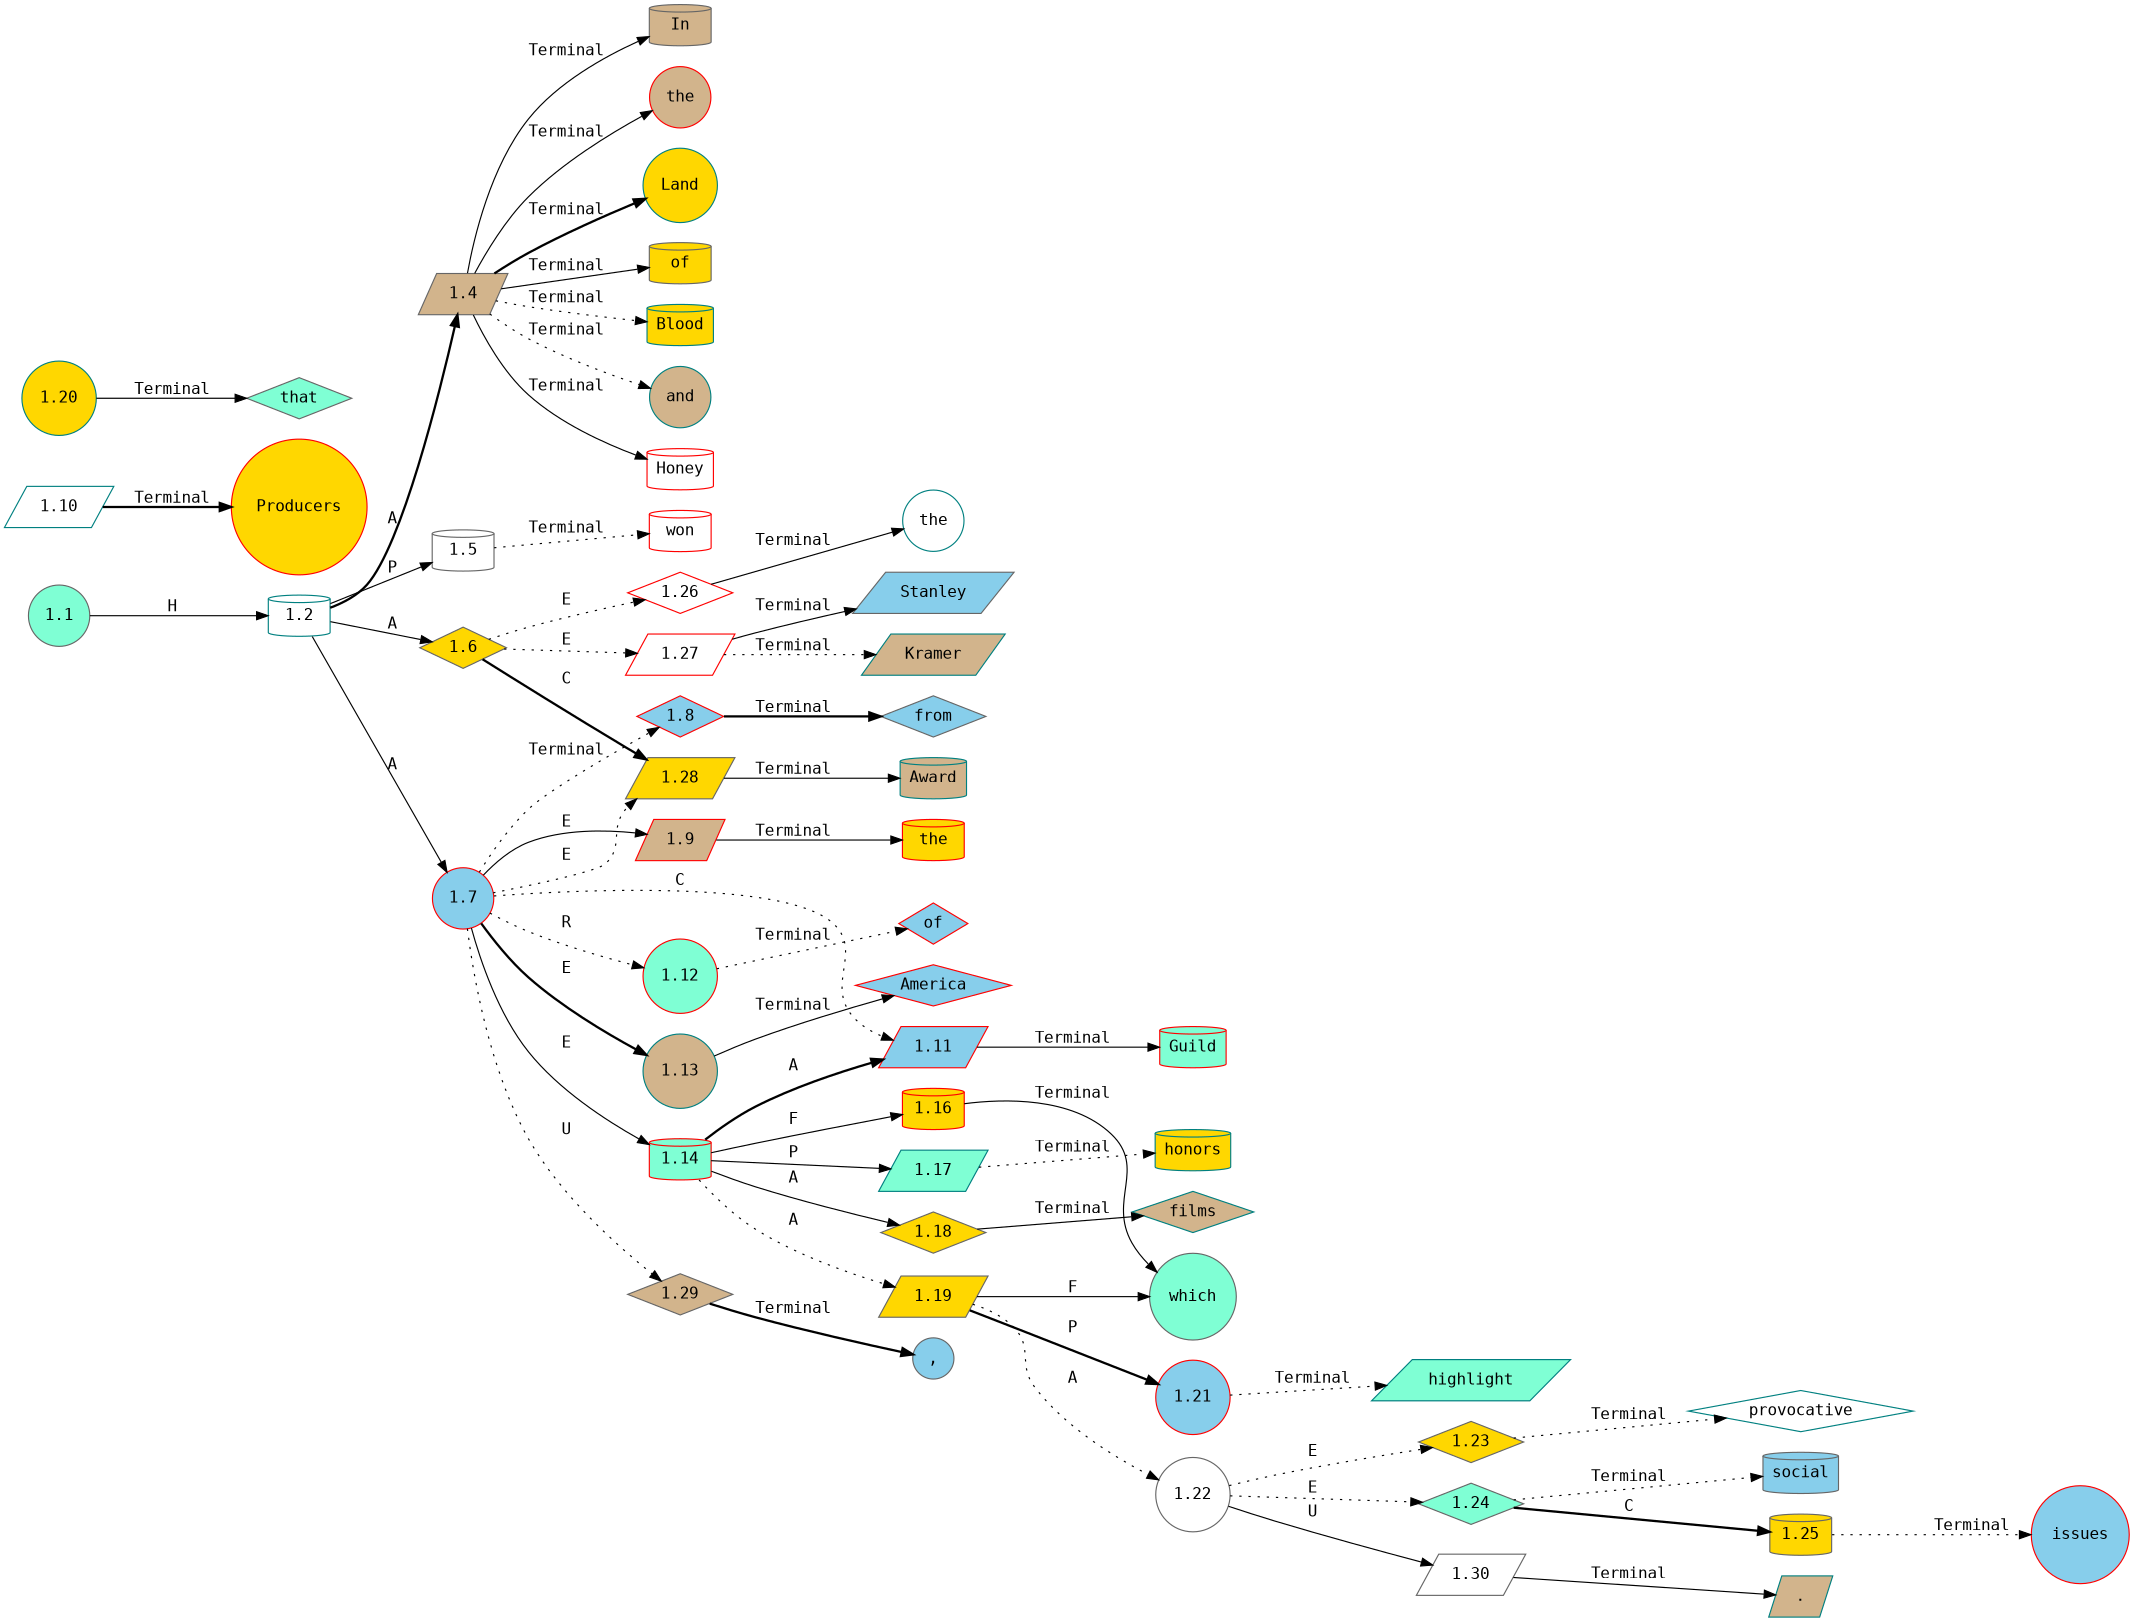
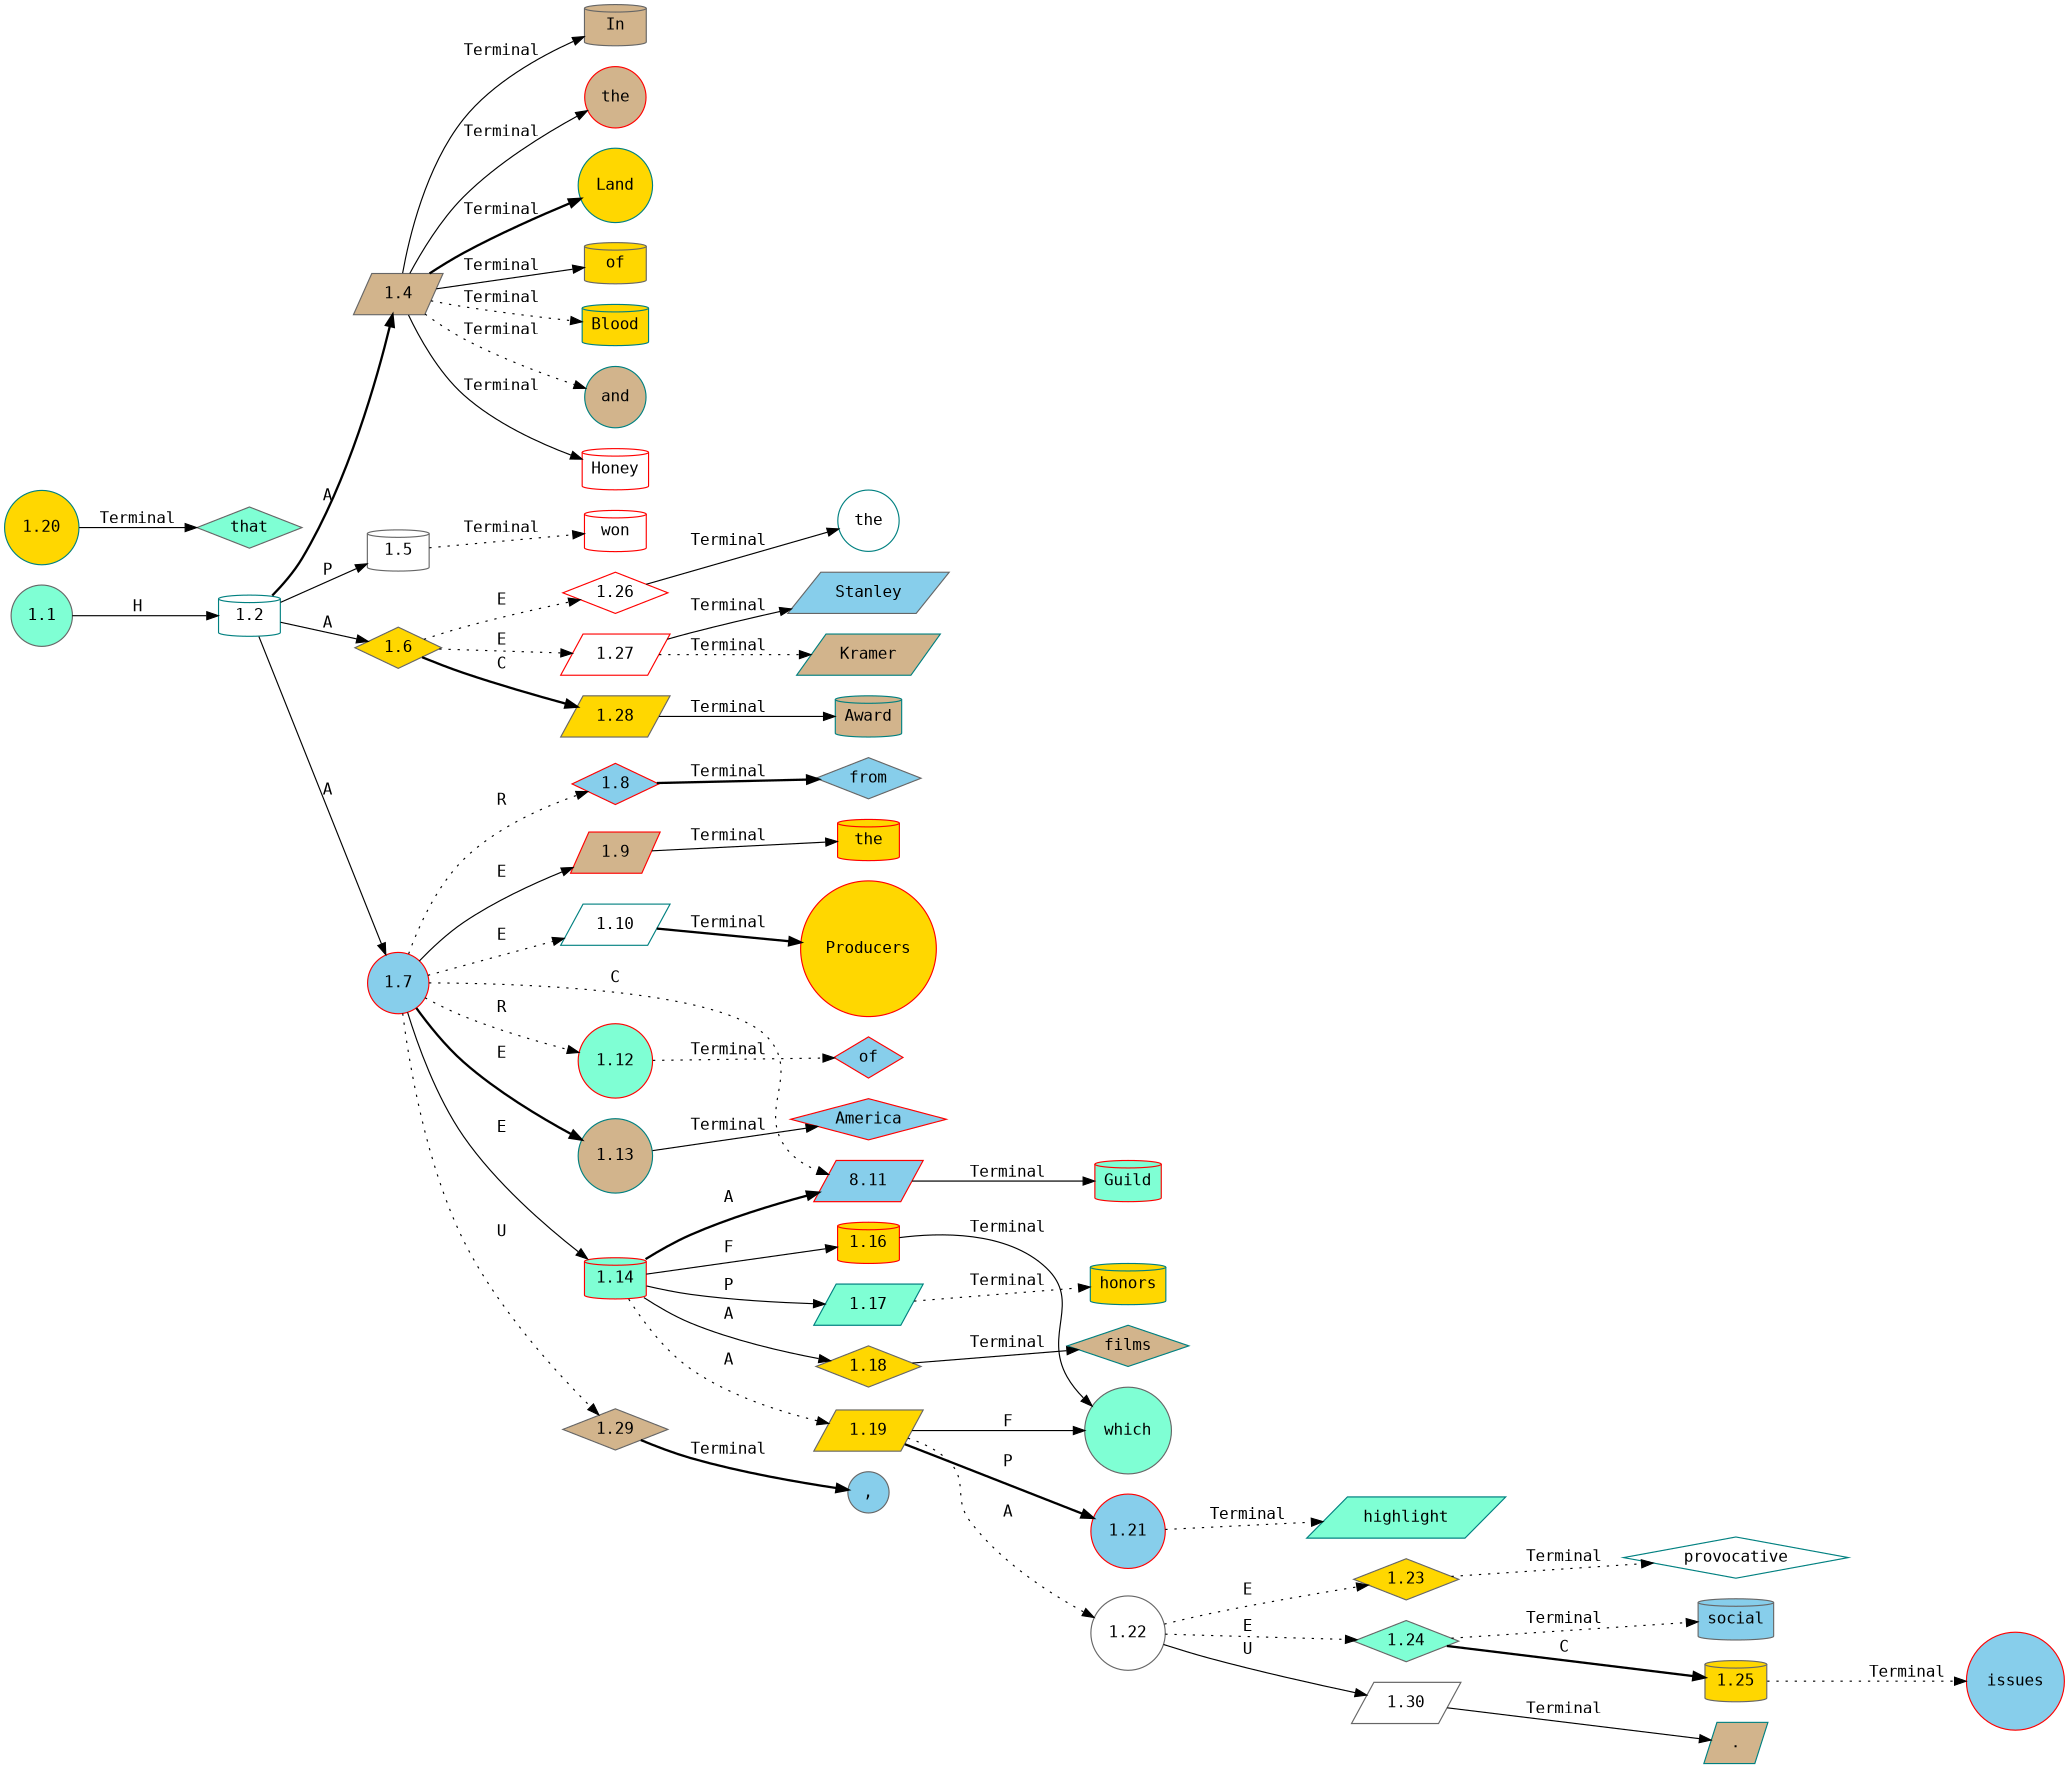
edge "1.7" -> "1.8": label "Terminal" -> "R"
edge "1.7" -> "1.28": now "1.7" -> "1.10"
node "1.11": label "1.11" -> "8.11"
